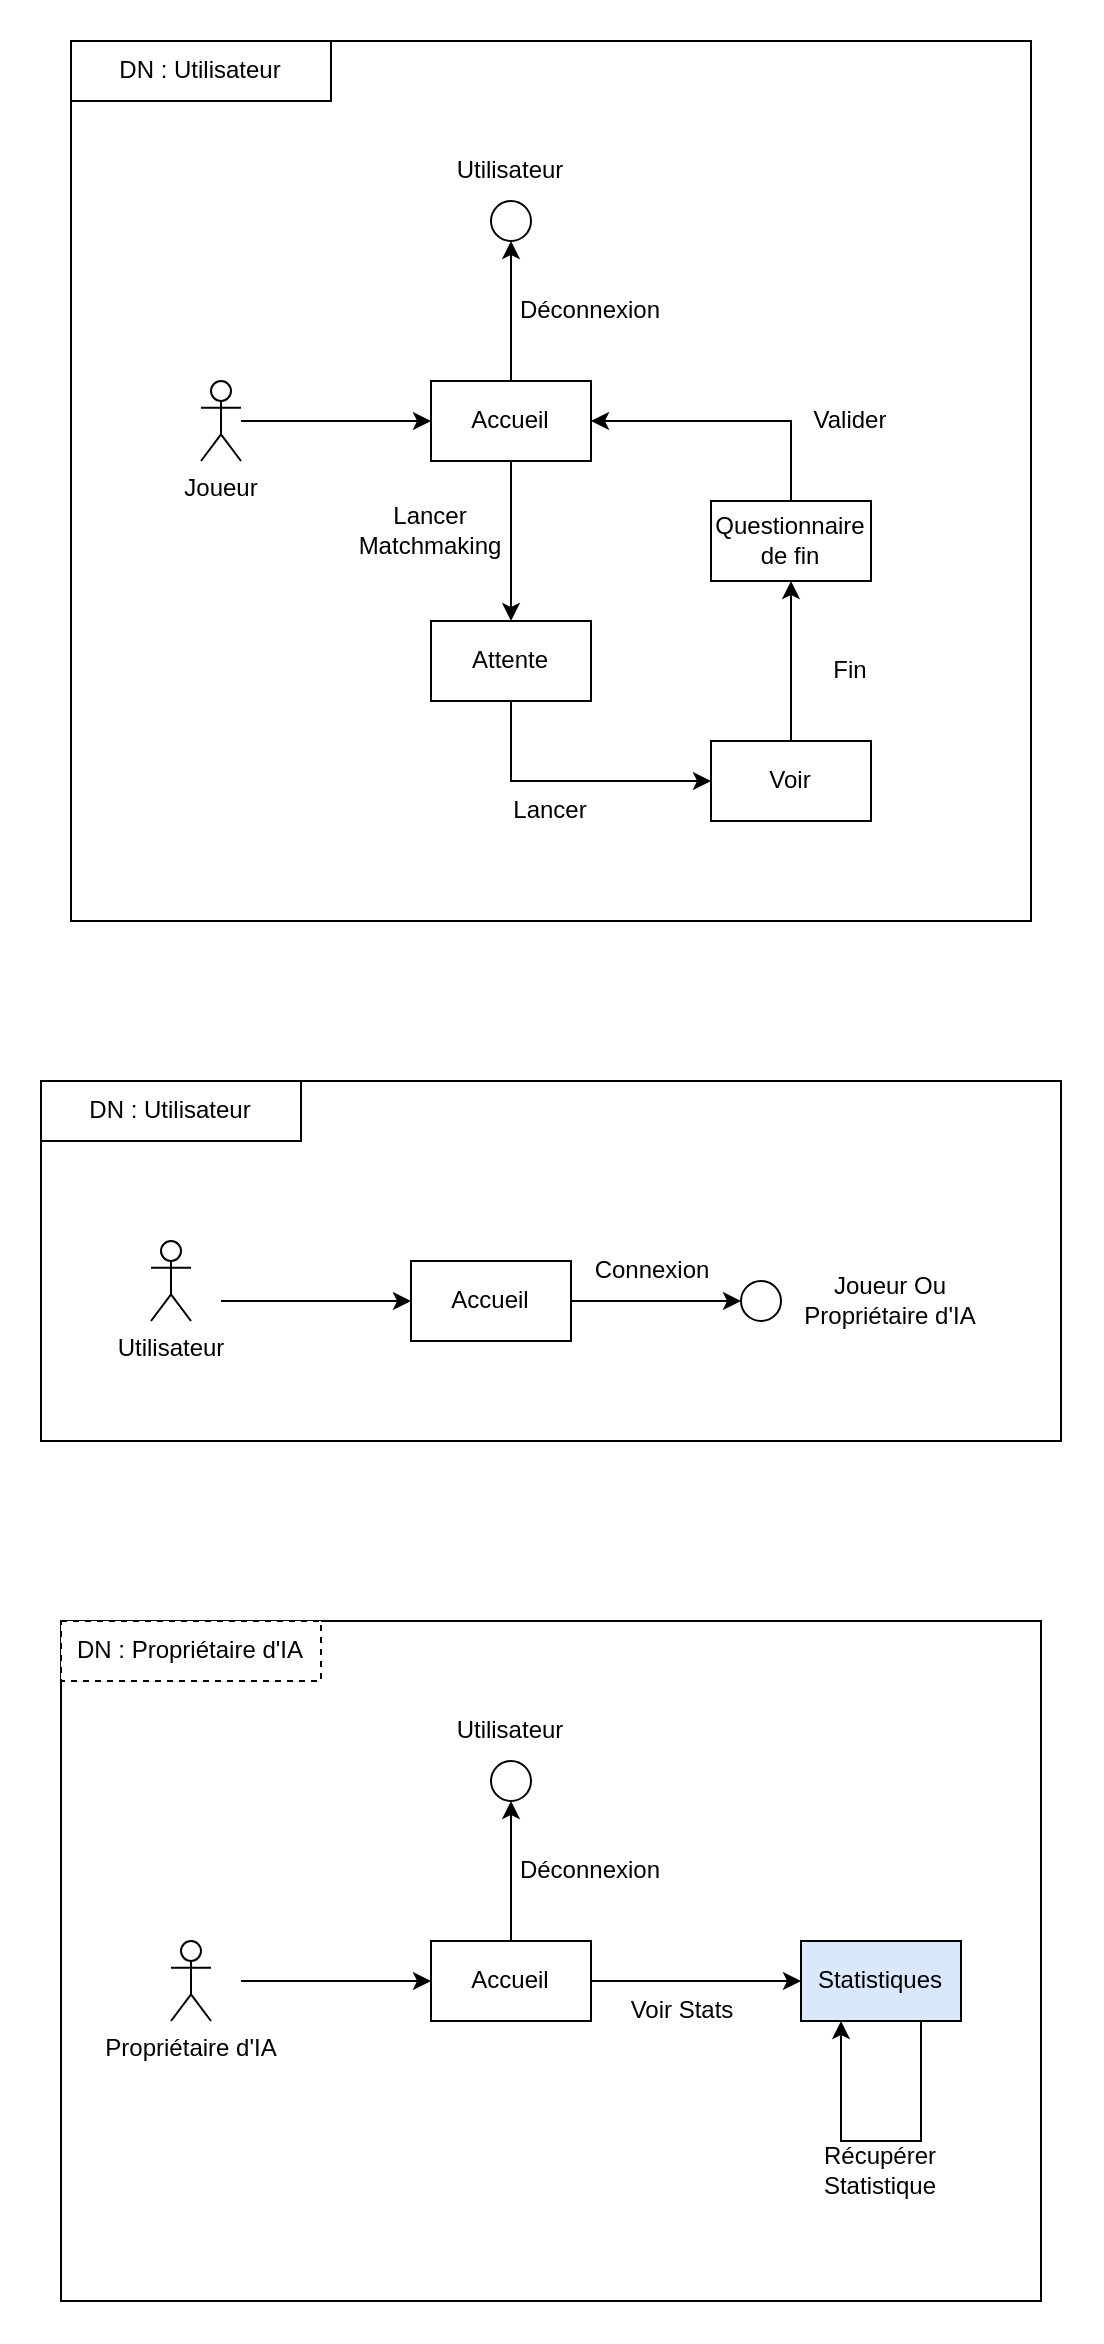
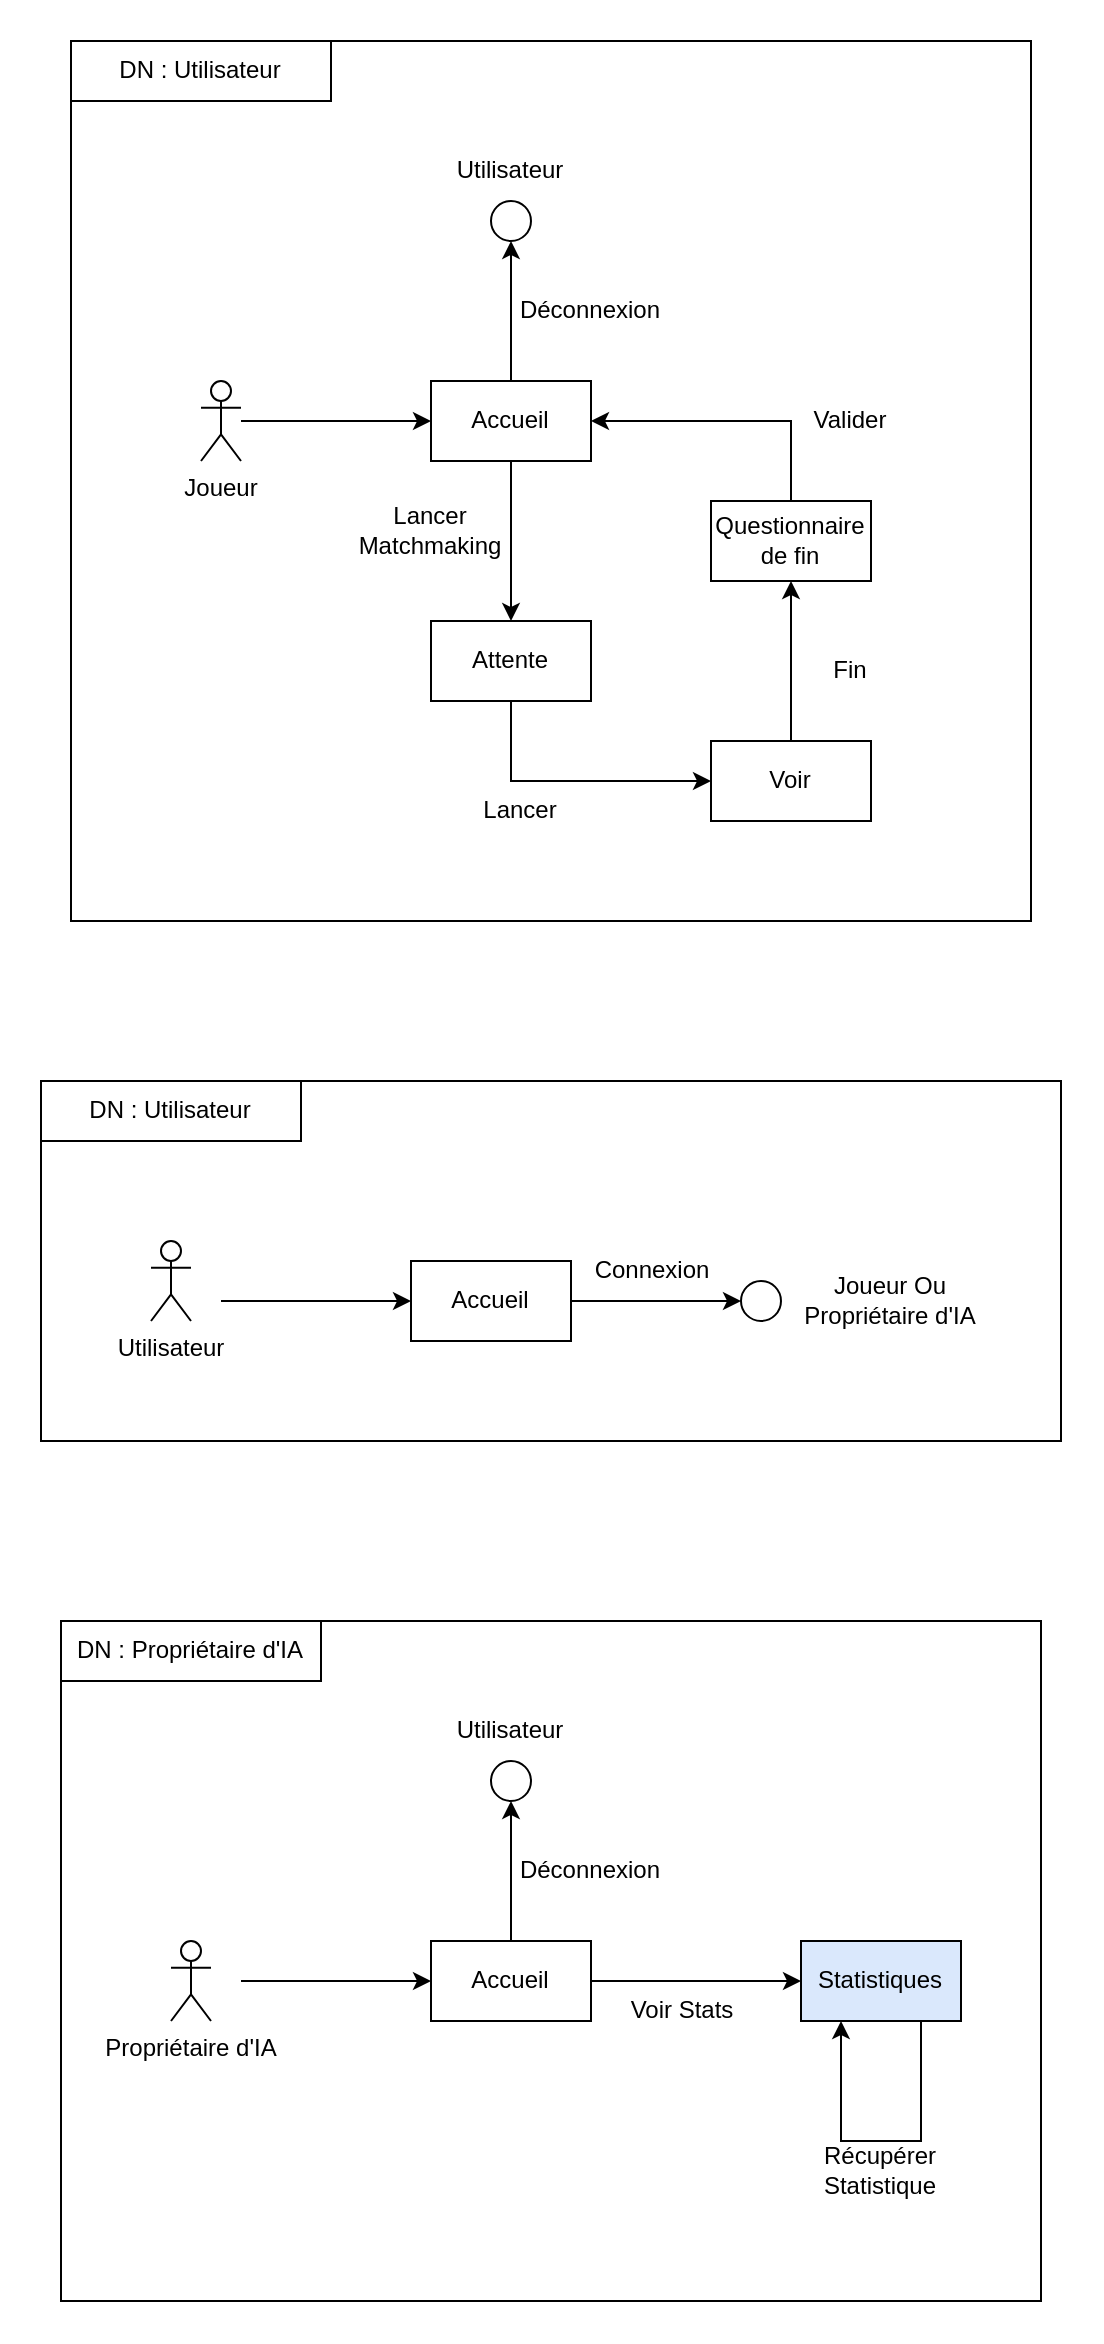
node "Lancer": moved (551, 811) -> (521, 811)
node "DN : Propriétaire d'IA": style dashed -> solid
